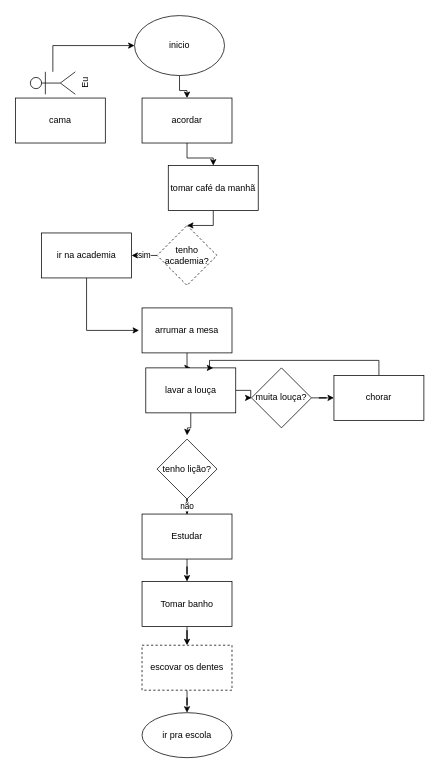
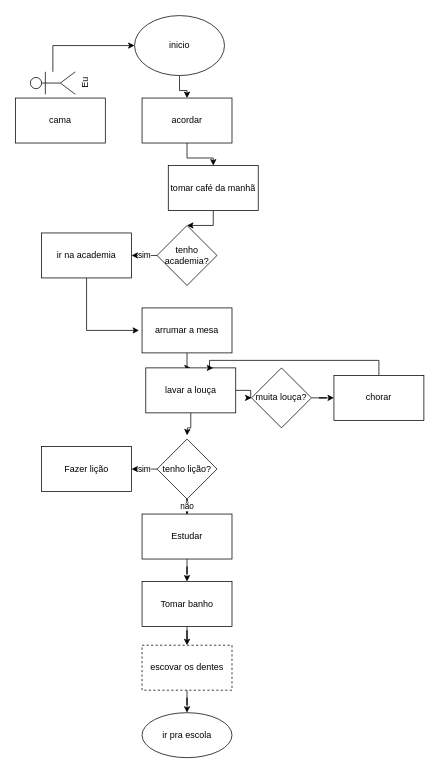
node "tenho academia?": style dashed -> solid
node "Fazer lição": added
edge "tenho lição?" -> "Fazer lição": added, label "sim"
